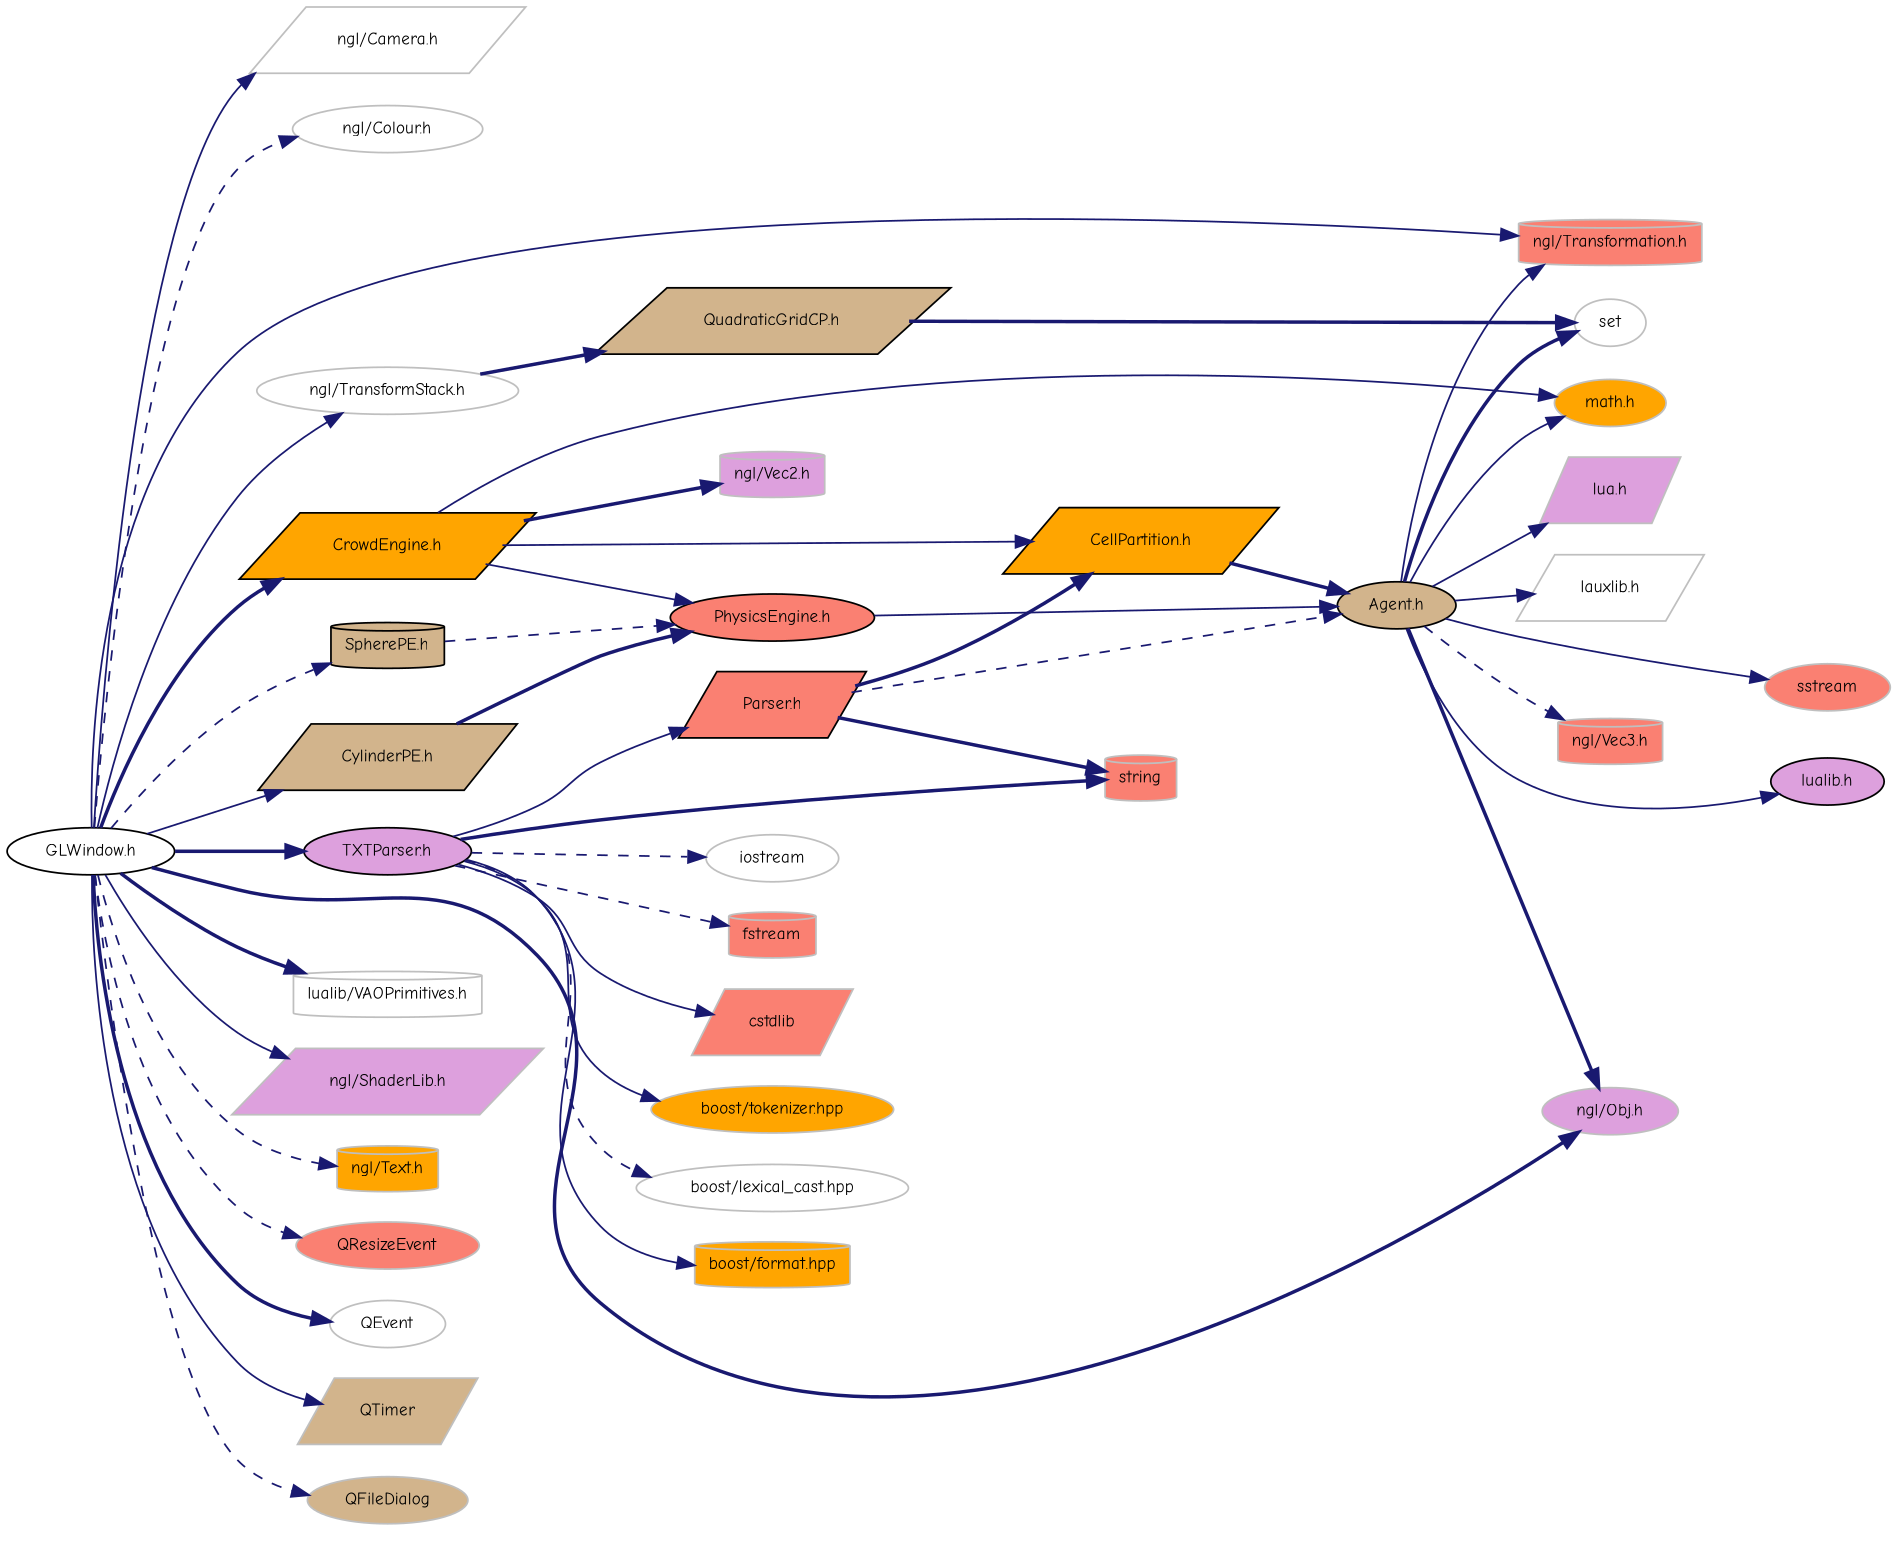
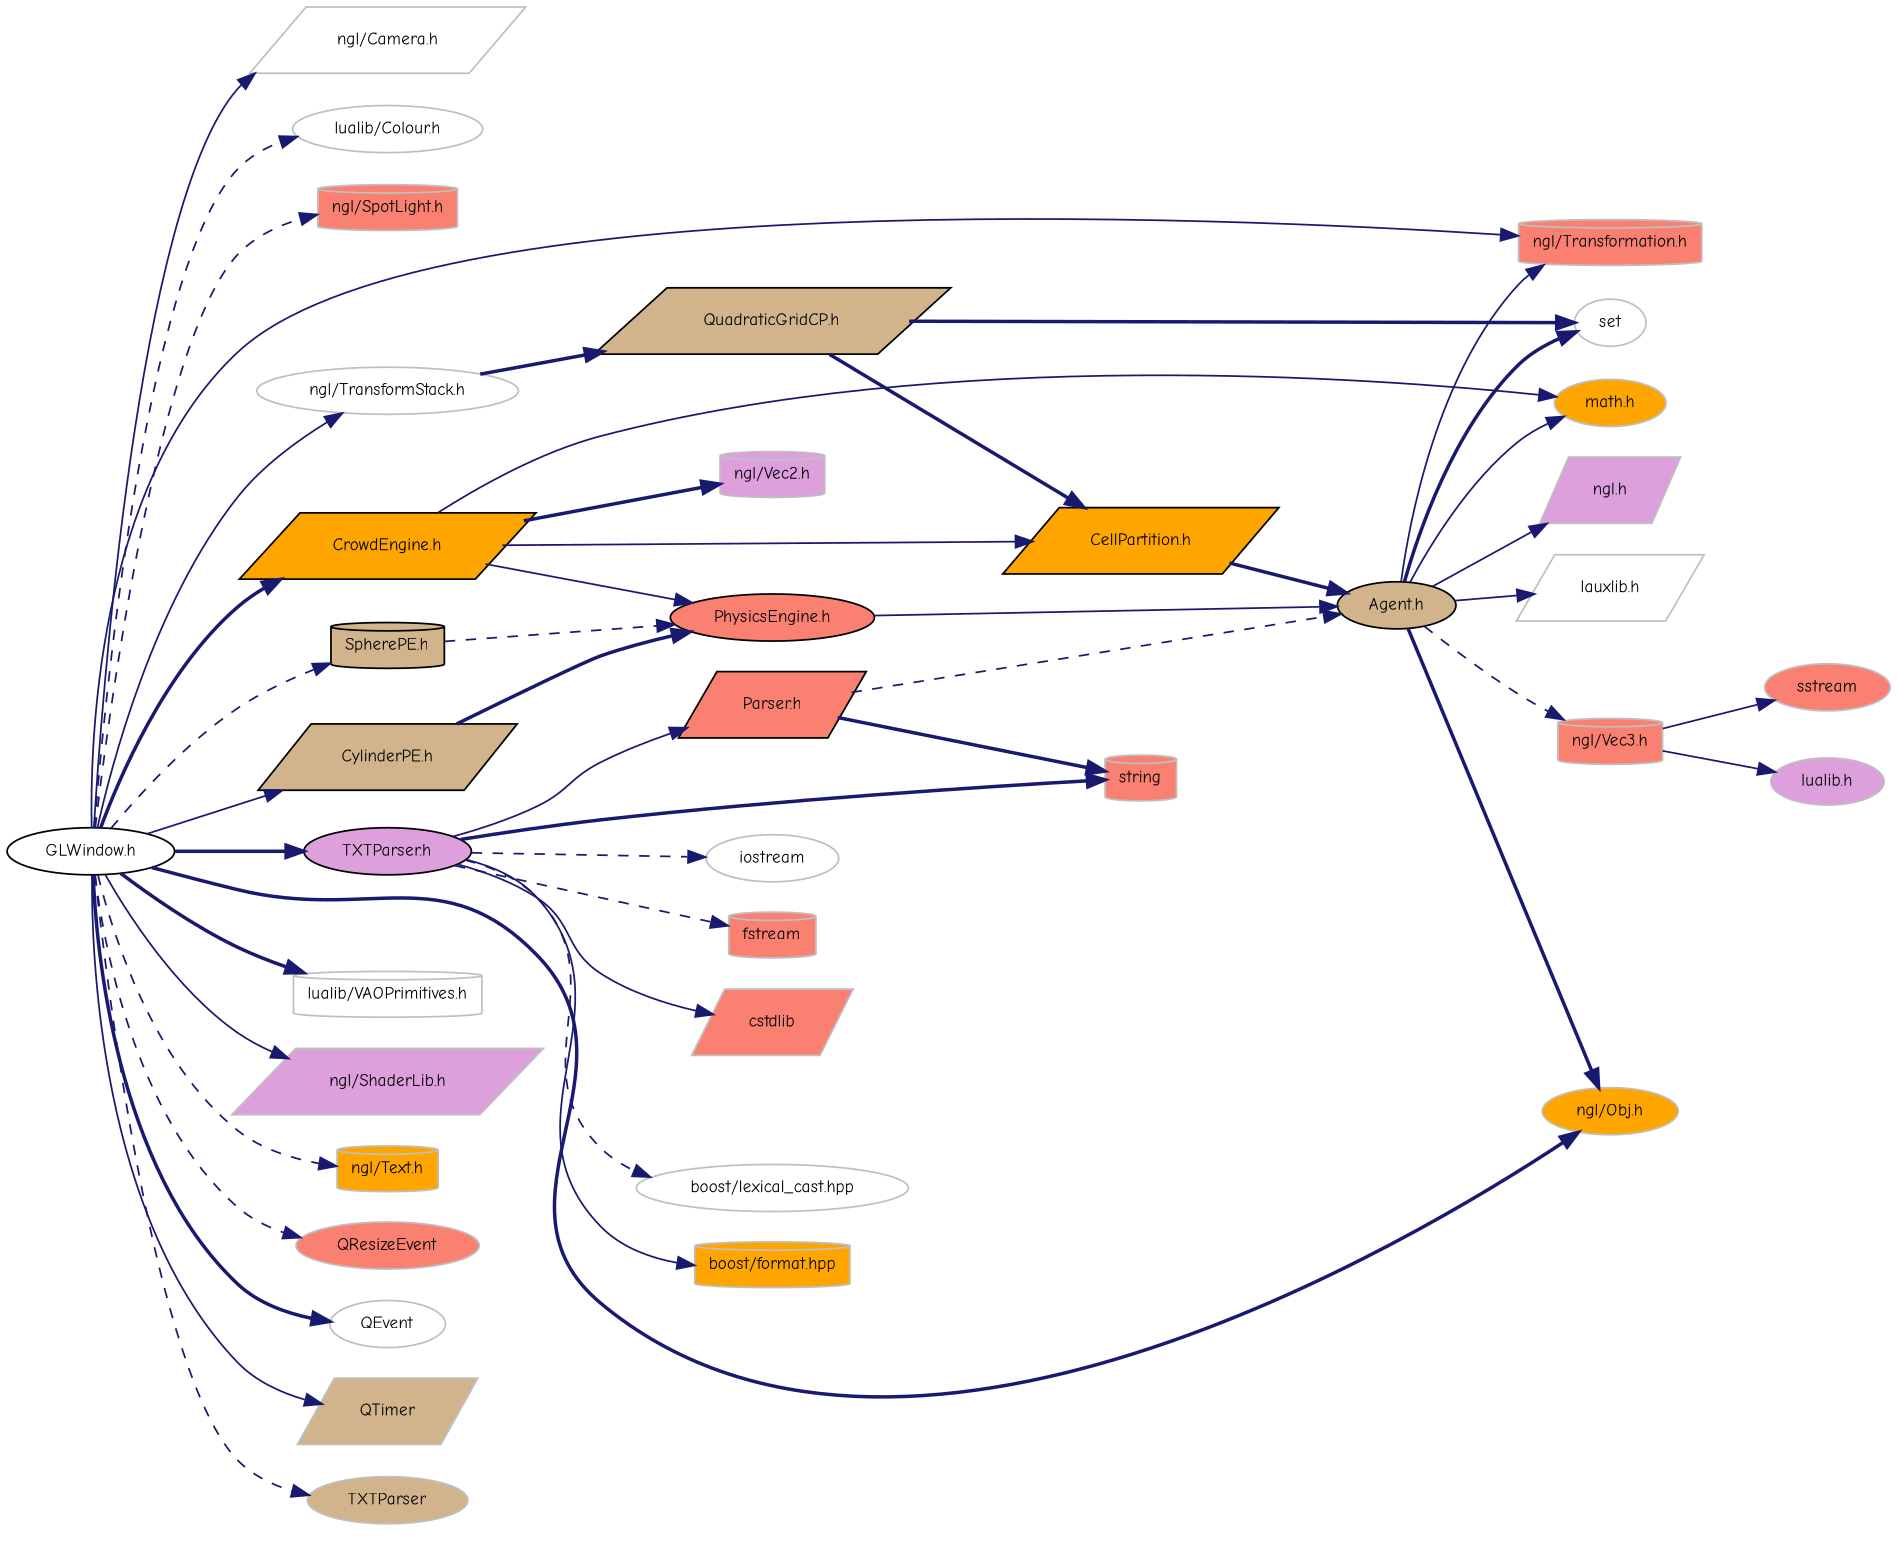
node "ngl/Colour.h": label "ngl/Colour.h" -> "lualib/Colour.h"
node "ngl/SpotLight.h": added
node "lua.h": label "lua.h" -> "ngl.h"
edge "Parser.h" -> "CellPartition.h": now "QuadraticGridCP.h" -> "CellPartition.h"
edge "Agent.h" -> "sstream": now "ngl/Vec3.h" -> "sstream"
node "lualib.h": color black -> grey75
edge "Agent.h" -> "lualib.h": now "ngl/Vec3.h" -> "lualib.h"
node "boost/tokenizer.hpp": removed
node "ngl/Obj.h": fillcolor plum -> orange
node "QFileDialog": label "QFileDialog" -> "TXTParser"
